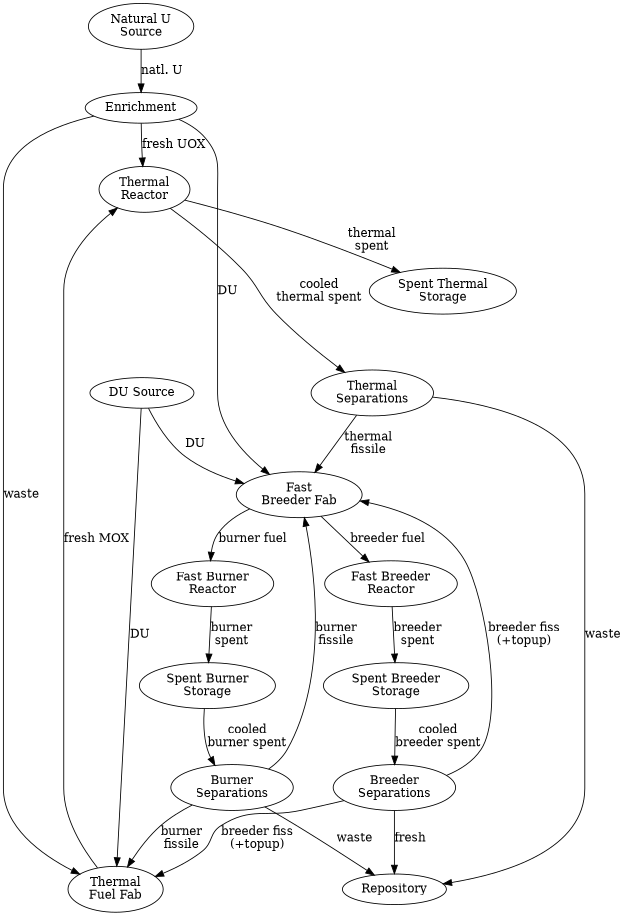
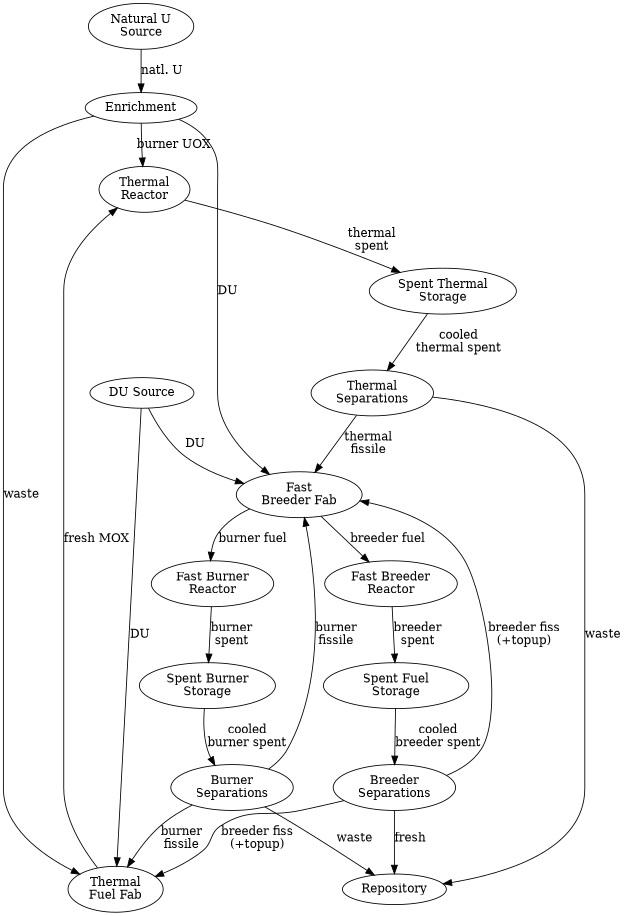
edge "Enrichment" -> "Thermal Reactor": label "fresh UOX" -> "burner UOX"
edge "Thermal Reactor" -> "Thermal Separations": now "Spent Thermal Storage" -> "Thermal Separations"
node "Spent Breeder Storage": label "Spent Breeder Storage" -> "Spent Fuel Storage"
